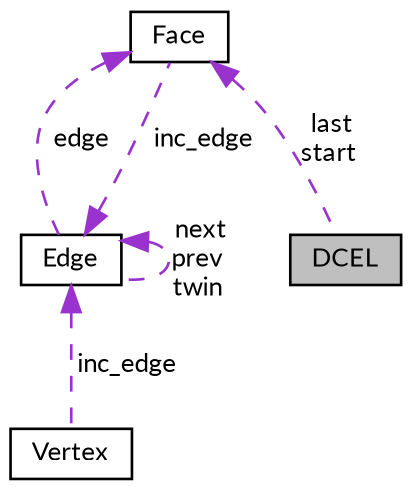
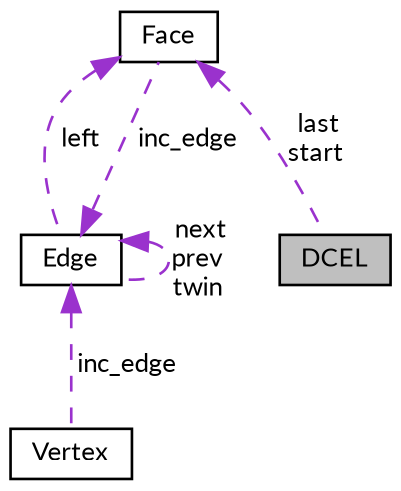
edge "Edge" -> "Face": label " edge" -> " left"
